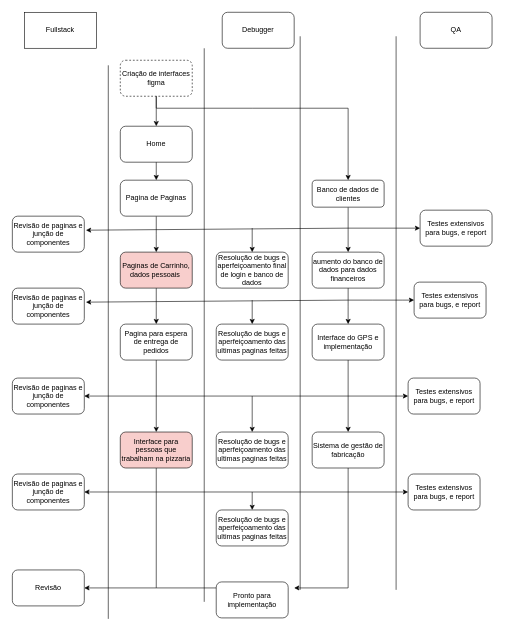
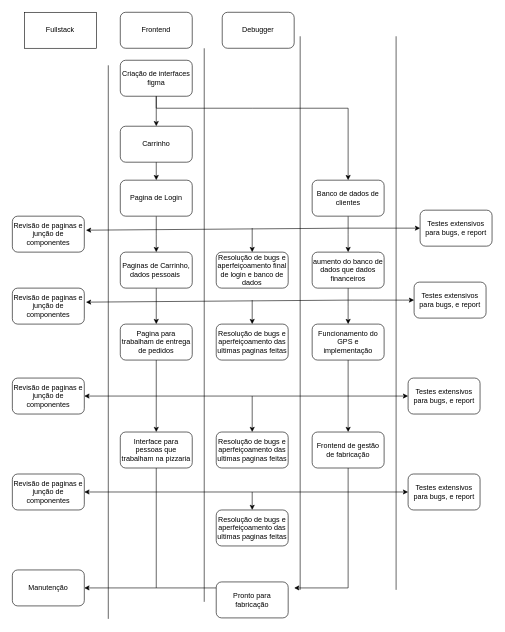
node "Frontend": added
node "QA": removed
node "Criação de interfaces figma": style dashed -> solid
node "Home": label "Home" -> "Carrinho"
node "Banco de dados de clientes": size 72x27 -> 72x36
node "Pagina de Paginas": label "Pagina de Paginas" -> "Pagina de Login"
node "Paginas de Carrinho, dados pessoais": fillcolor #f8cecc -> #ffffff
node "aumento do banco de dados para dados financeiros": label "aumento do banco de dados para dados financeiros" -> "aumento do banco de dados que dados financeiros"
node "Pagina para espera de entrega de pedidos": label "Pagina para espera de entrega de pedidos" -> "Pagina para trabalham de entrega de pedidos"
node "Interface do GPS e implementação": label "Interface do GPS e implementação" -> "Funcionamento do GPS e implementação"
node "Interface para pessoas que trabalham na pizzaria": fillcolor #f8cecc -> #ffffff
node "Sistema de gestão de fabricação": label "Sistema de gestão de fabricação" -> "Frontend de gestão de fabricação"
node "Revisão": label "Revisão" -> "Manutenção"
node "Pronto para implementação": label "Pronto para implementação" -> "Pronto para fabricação"
